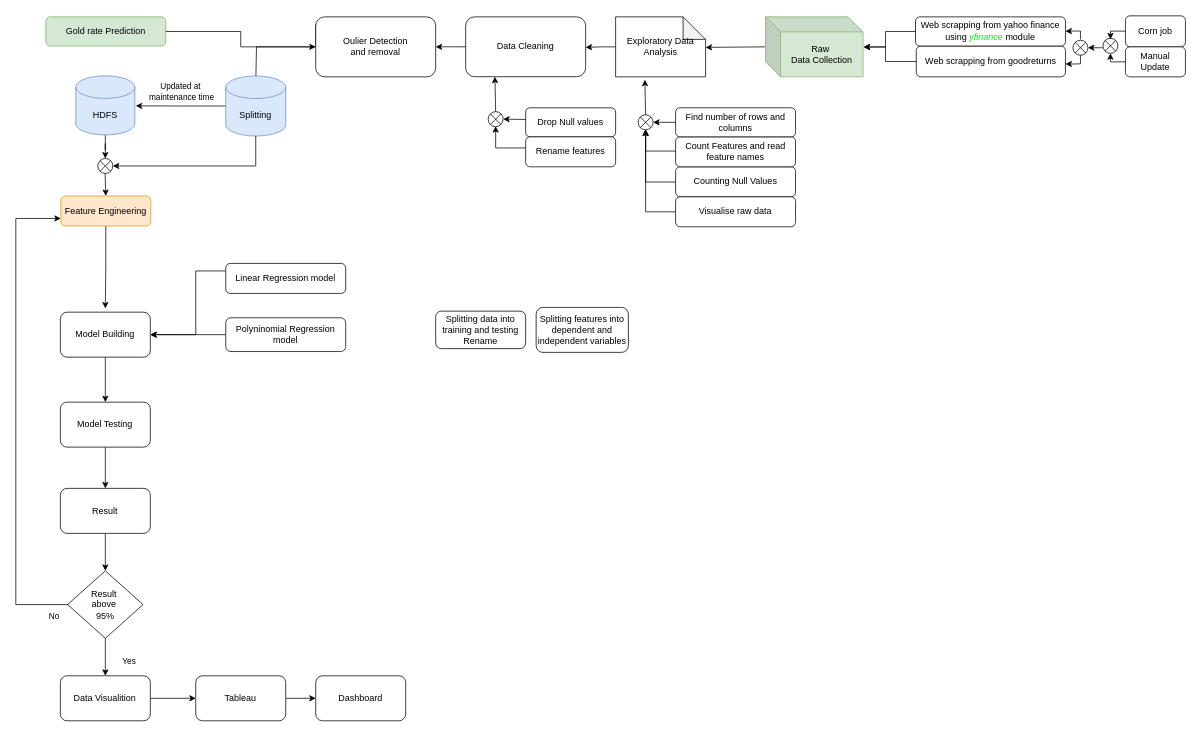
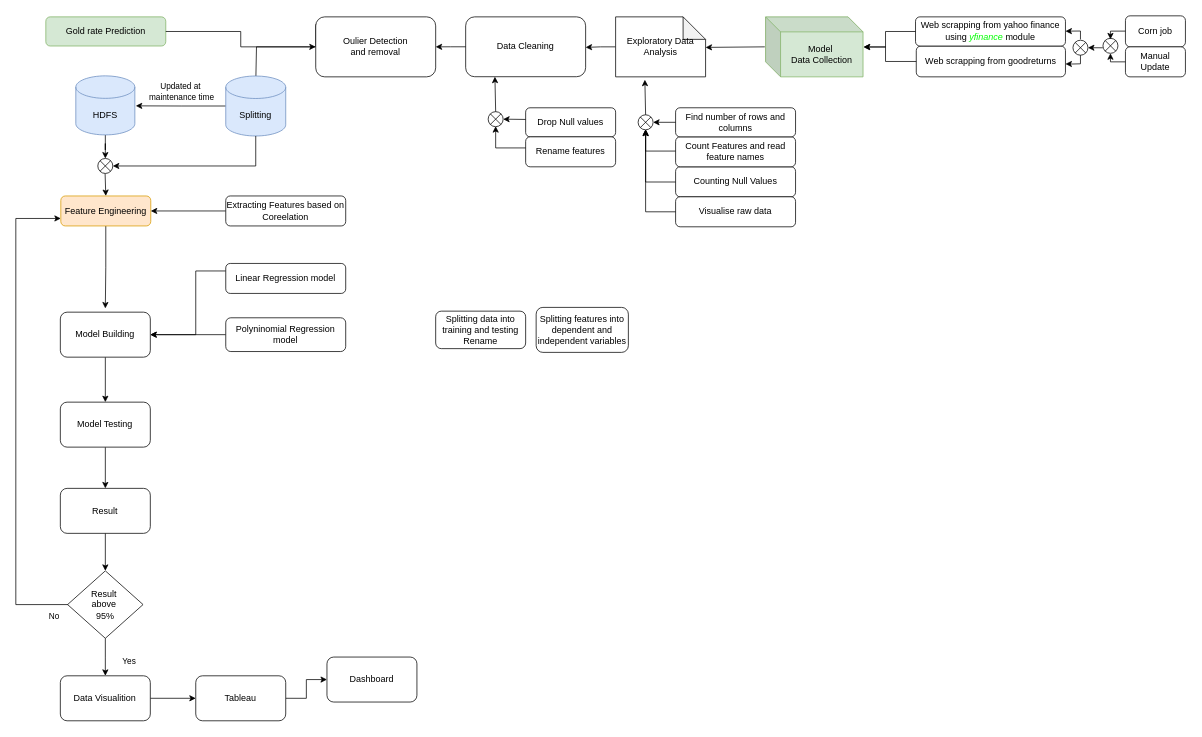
node "Raw Data Collection": label "Raw Data Collection" -> "Model Data Collection"
edge "Extracting Features based on Coreelation" -> "Feature Engineering": added
node "Extracting Features based on Coreelation": added
node "Dashboard": moved (360, 699) -> (372, 680)
